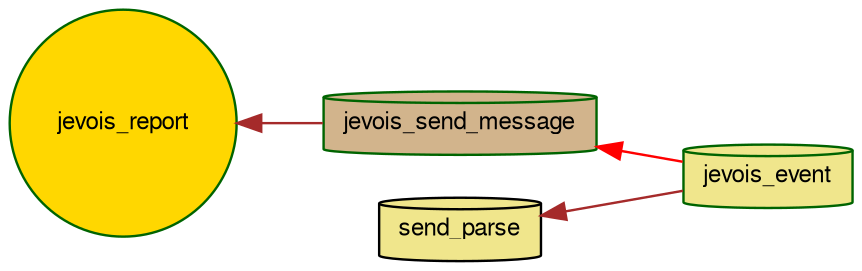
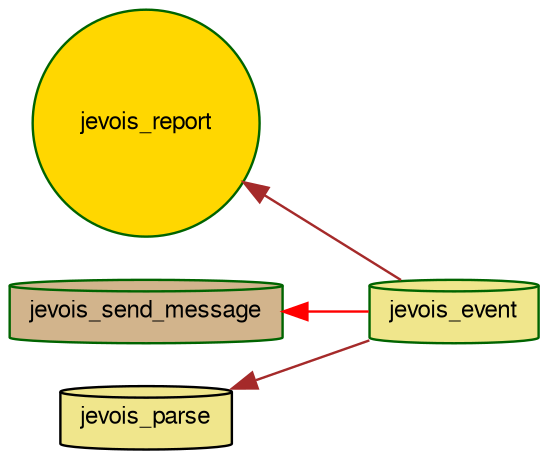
edge "jevois_send_message" -> "jevois_report": now "jevois_event" -> "jevois_report"
node "send_parse": label "send_parse" -> "jevois_parse"
